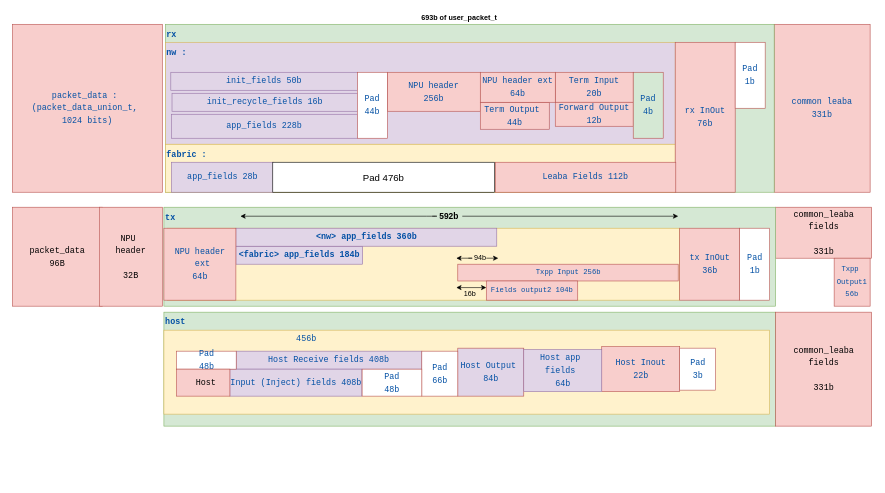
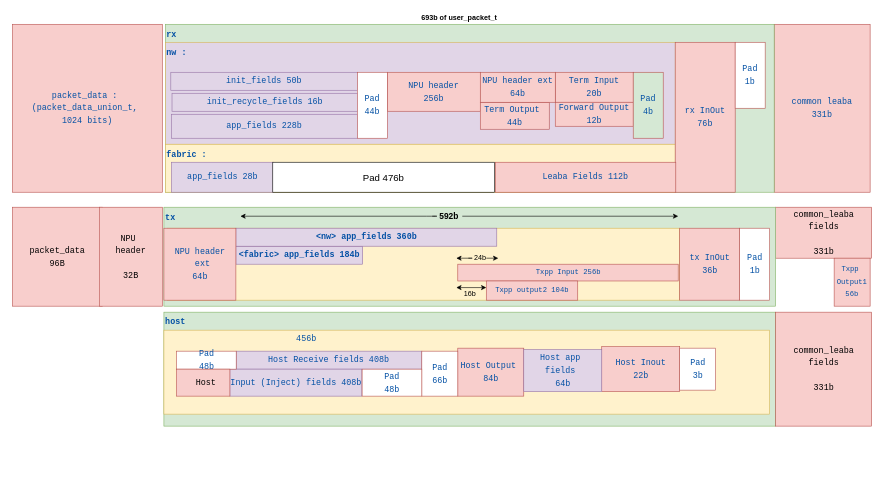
node "94b": label "94b" -> "24b"
node "Fields output2 104b": label "Fields output2 104b" -> "Txpp output2 104b"
node "Host Output 84b": fillcolor #e1d5e7 -> #f8cecc
